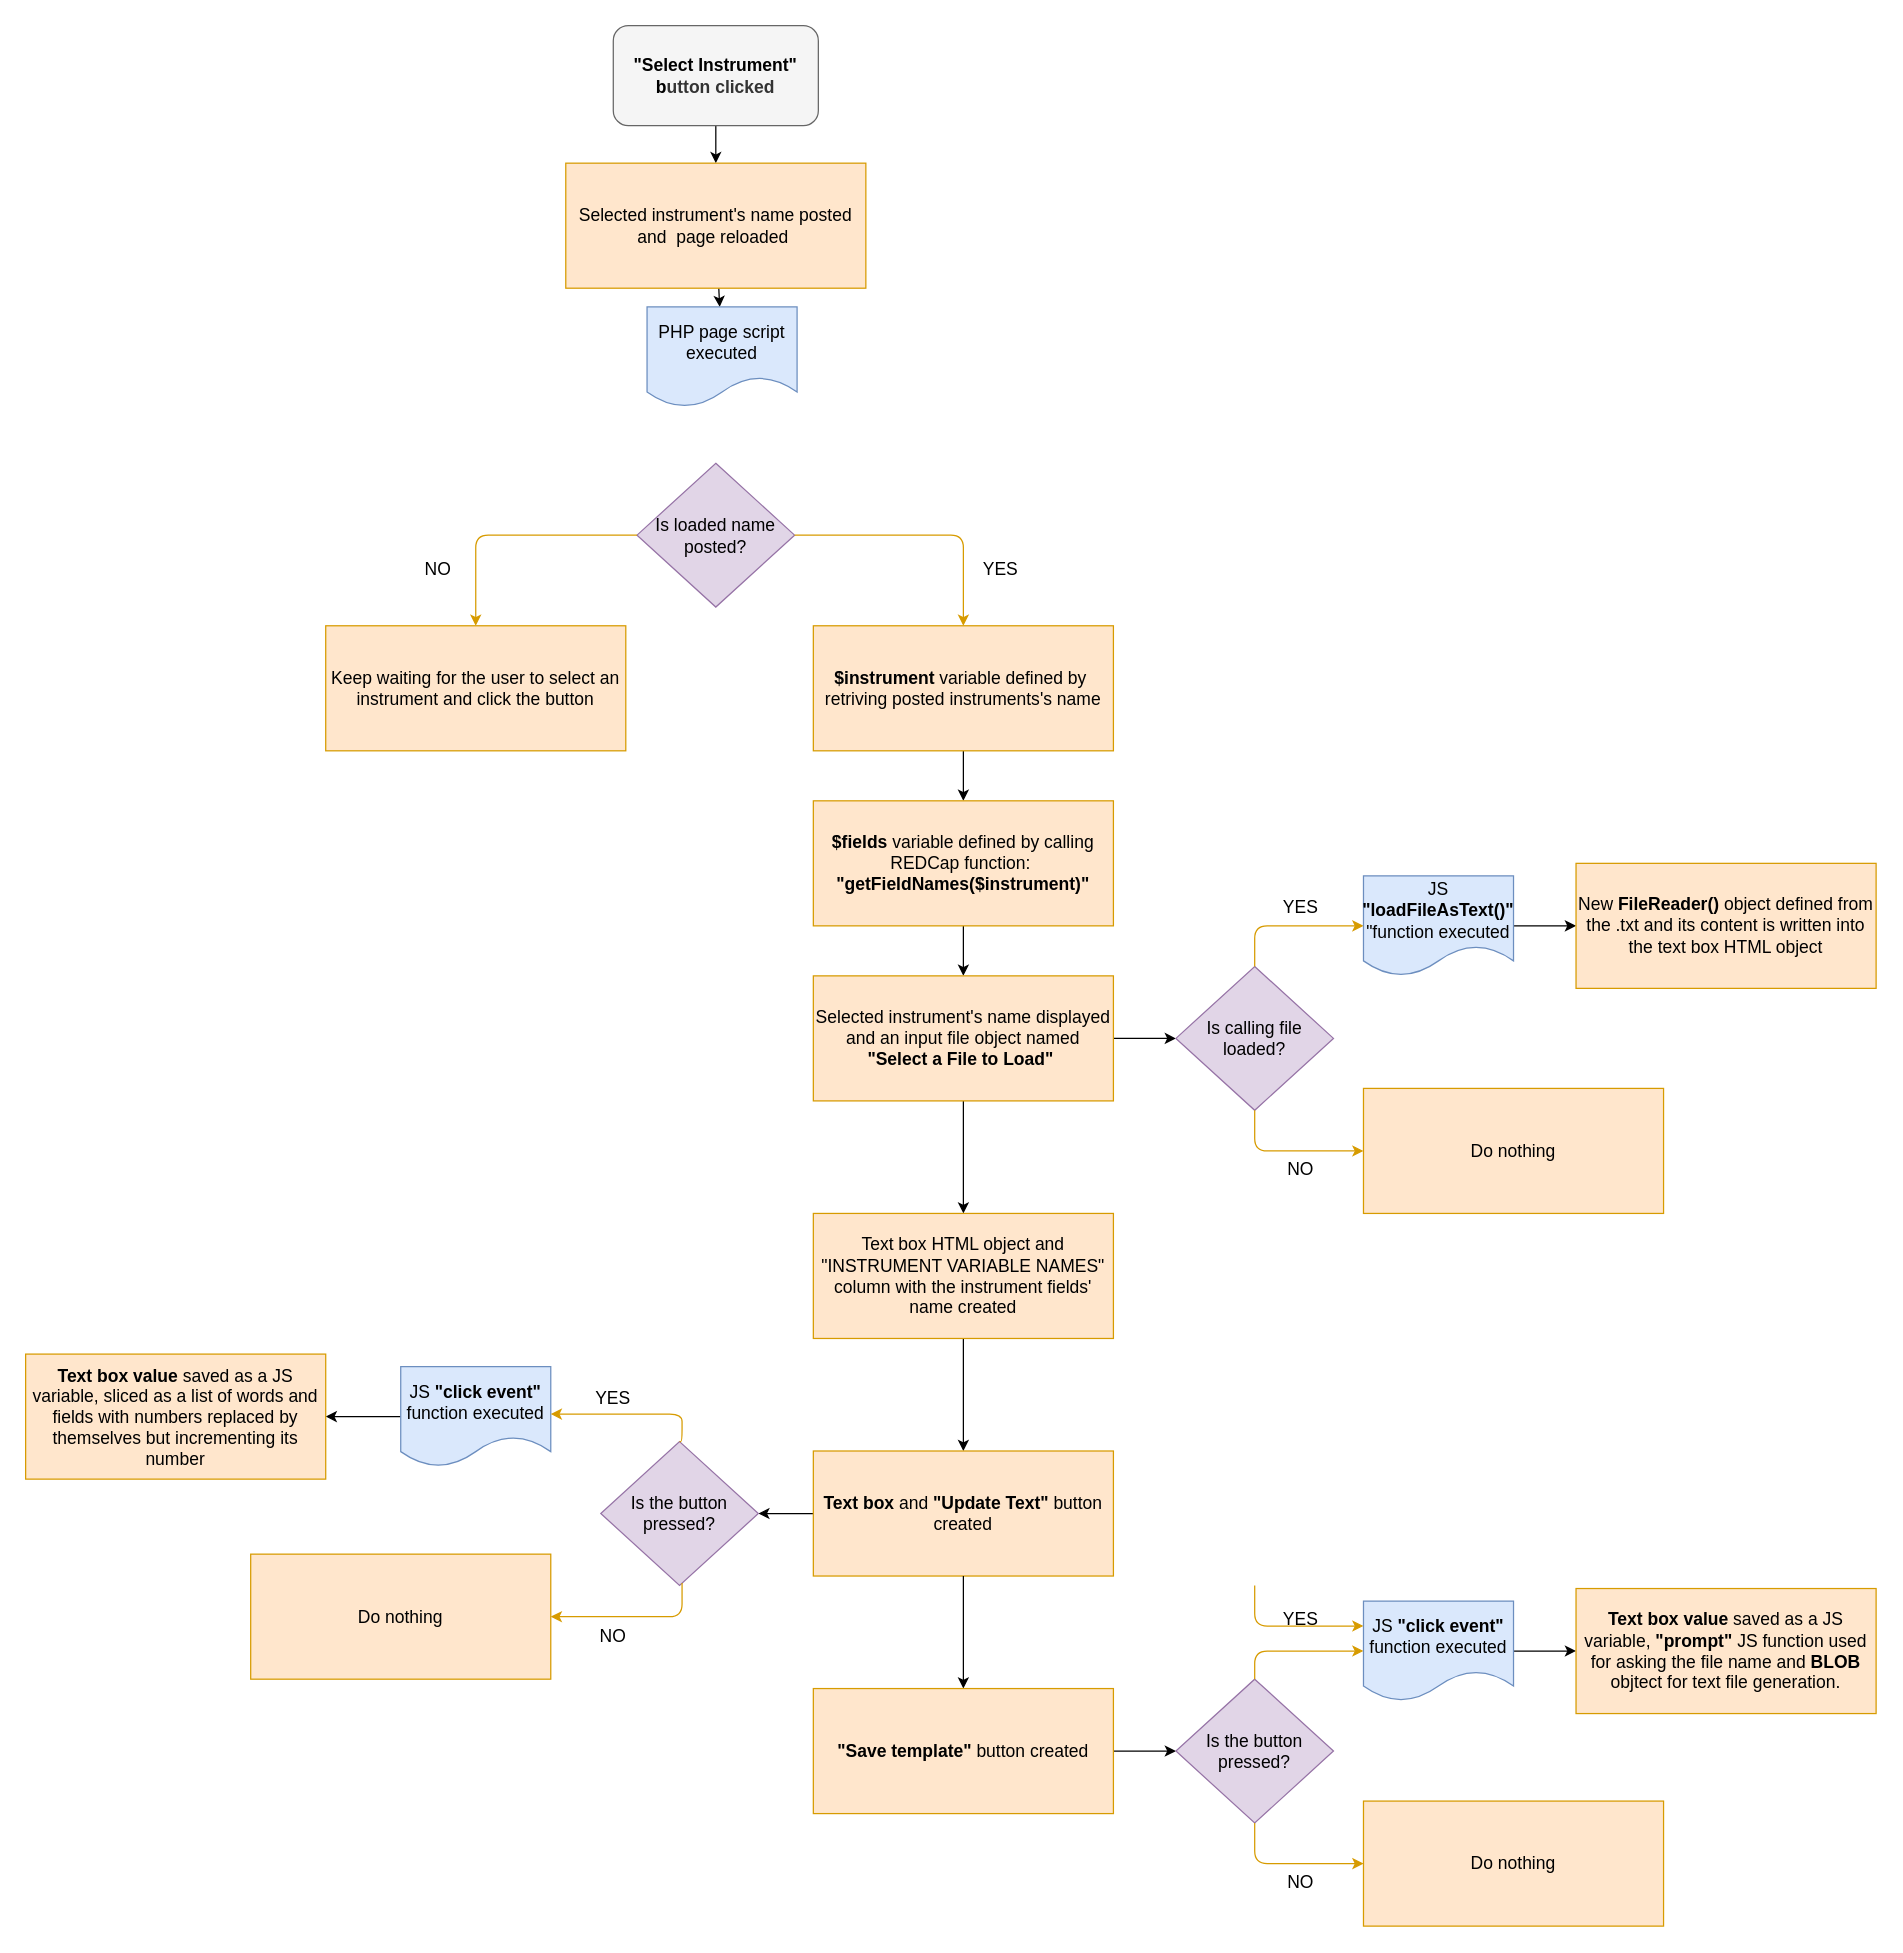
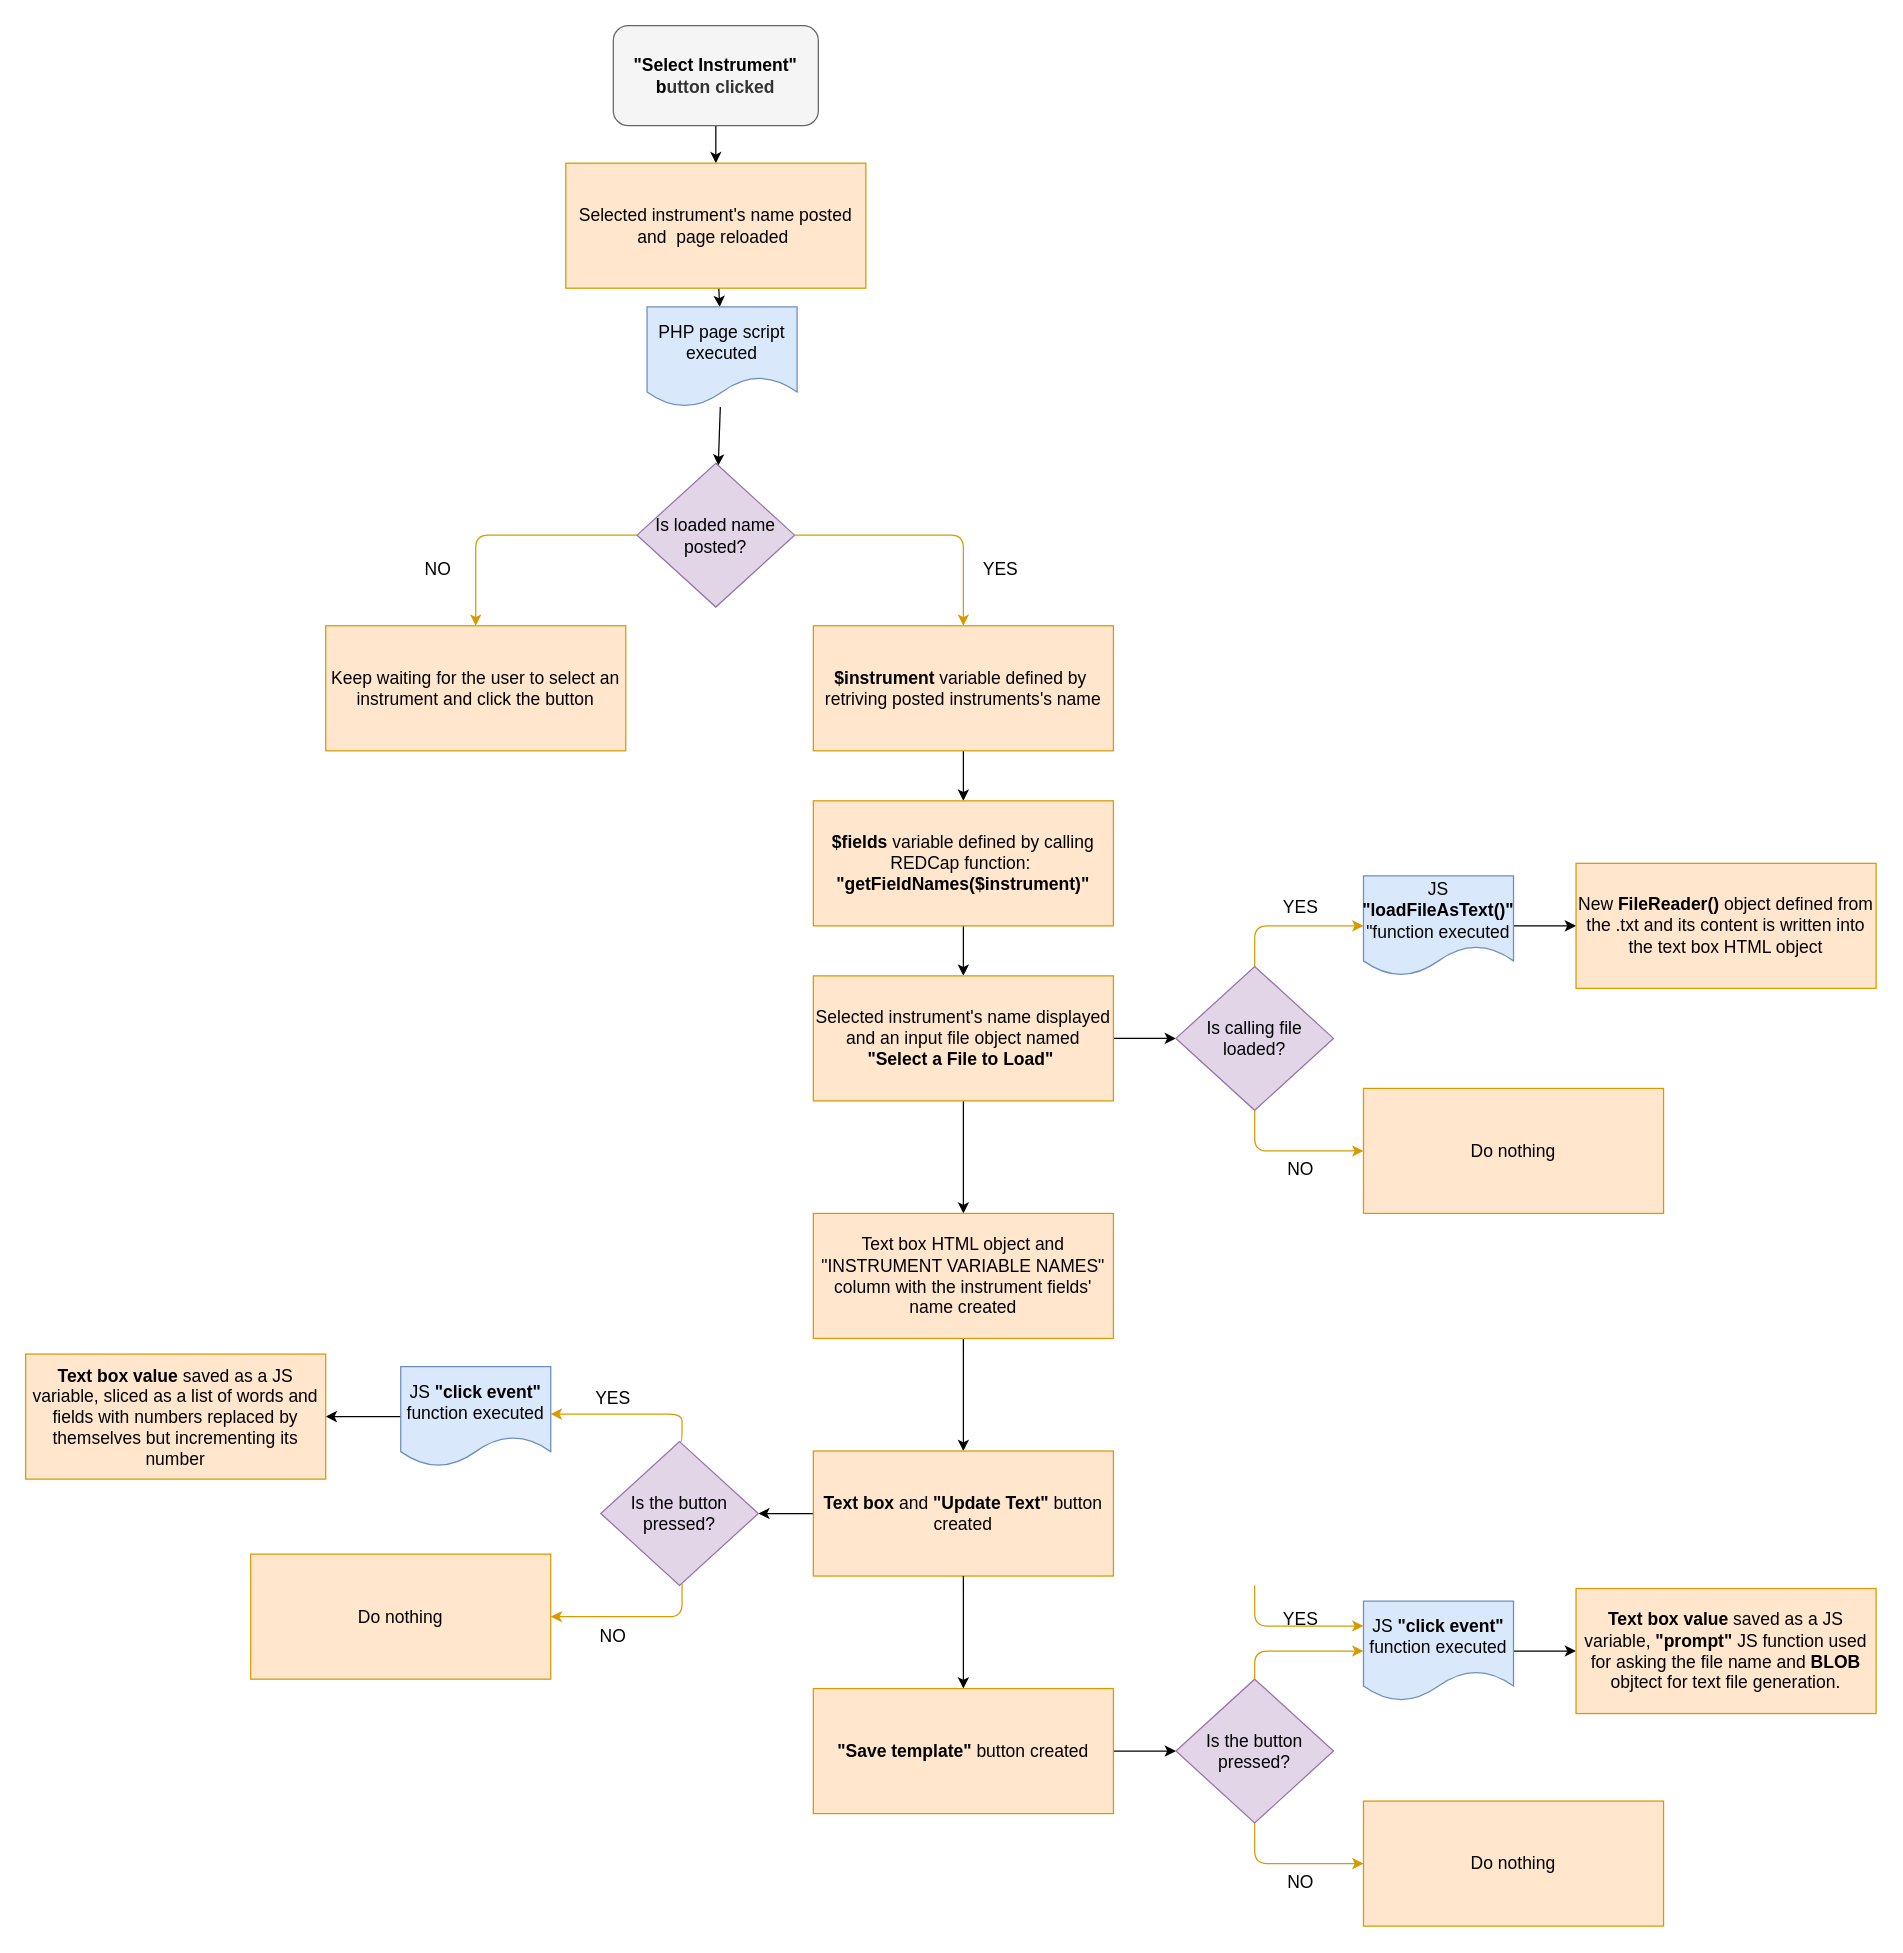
edge "PHP page script executed" -> "Is loaded name posted?": added
